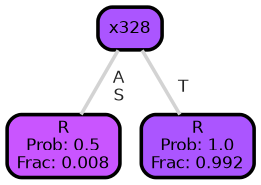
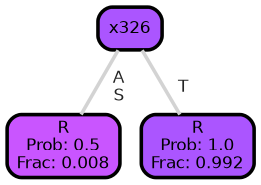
node "x328": label "x328" -> "x326"
